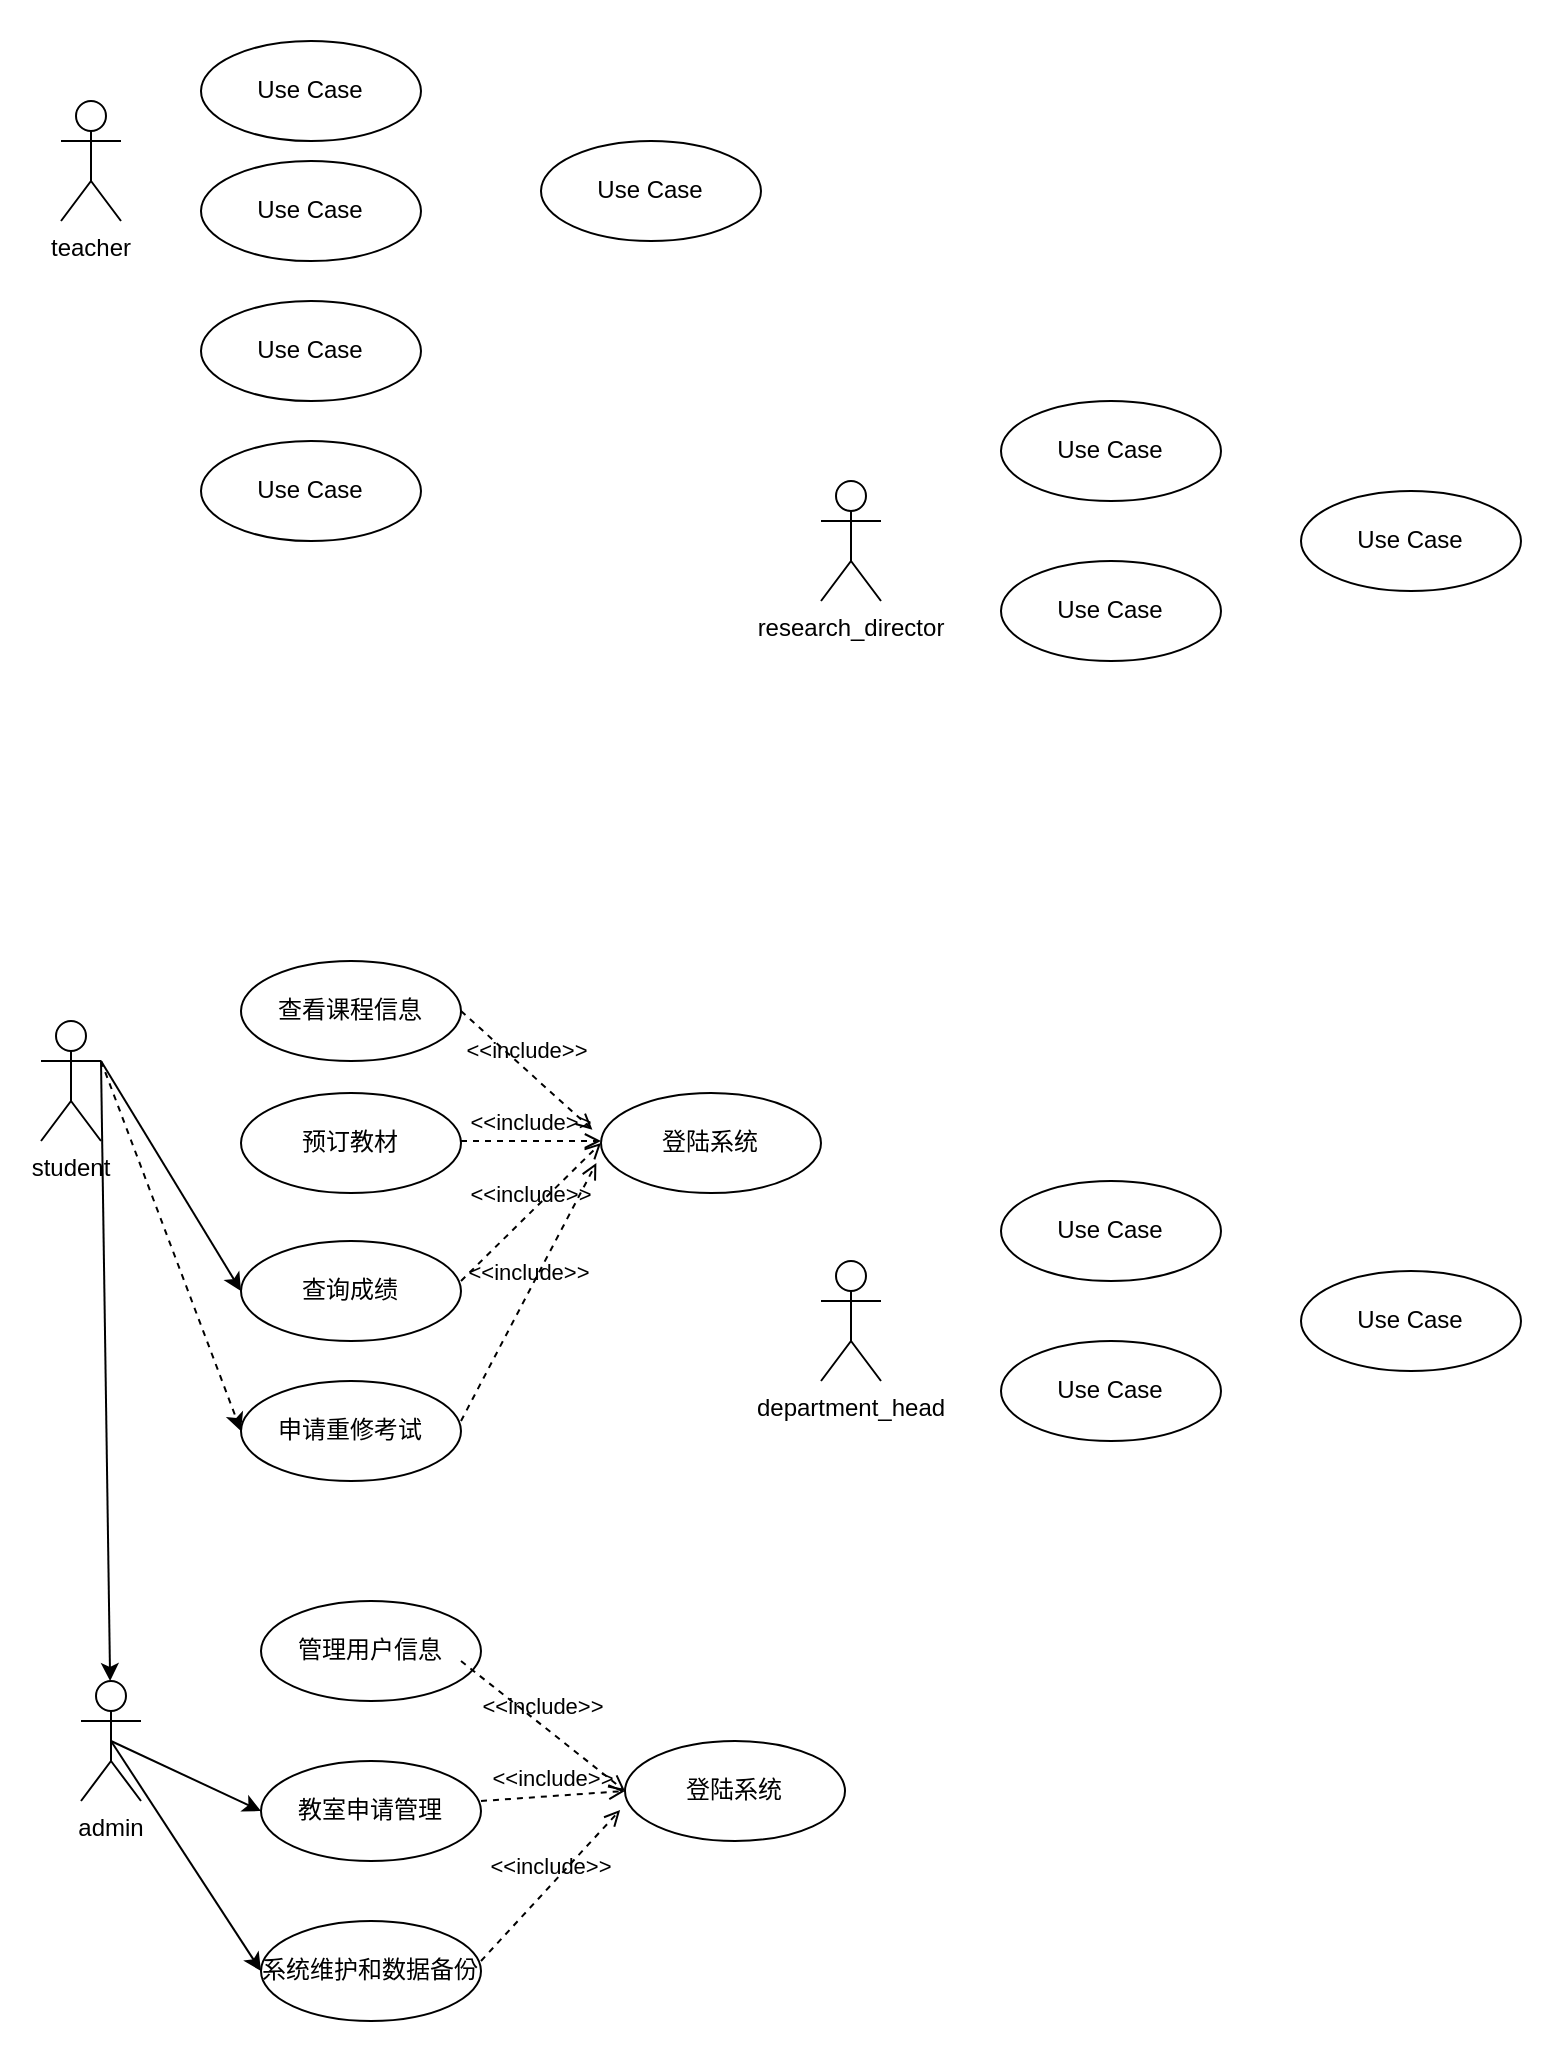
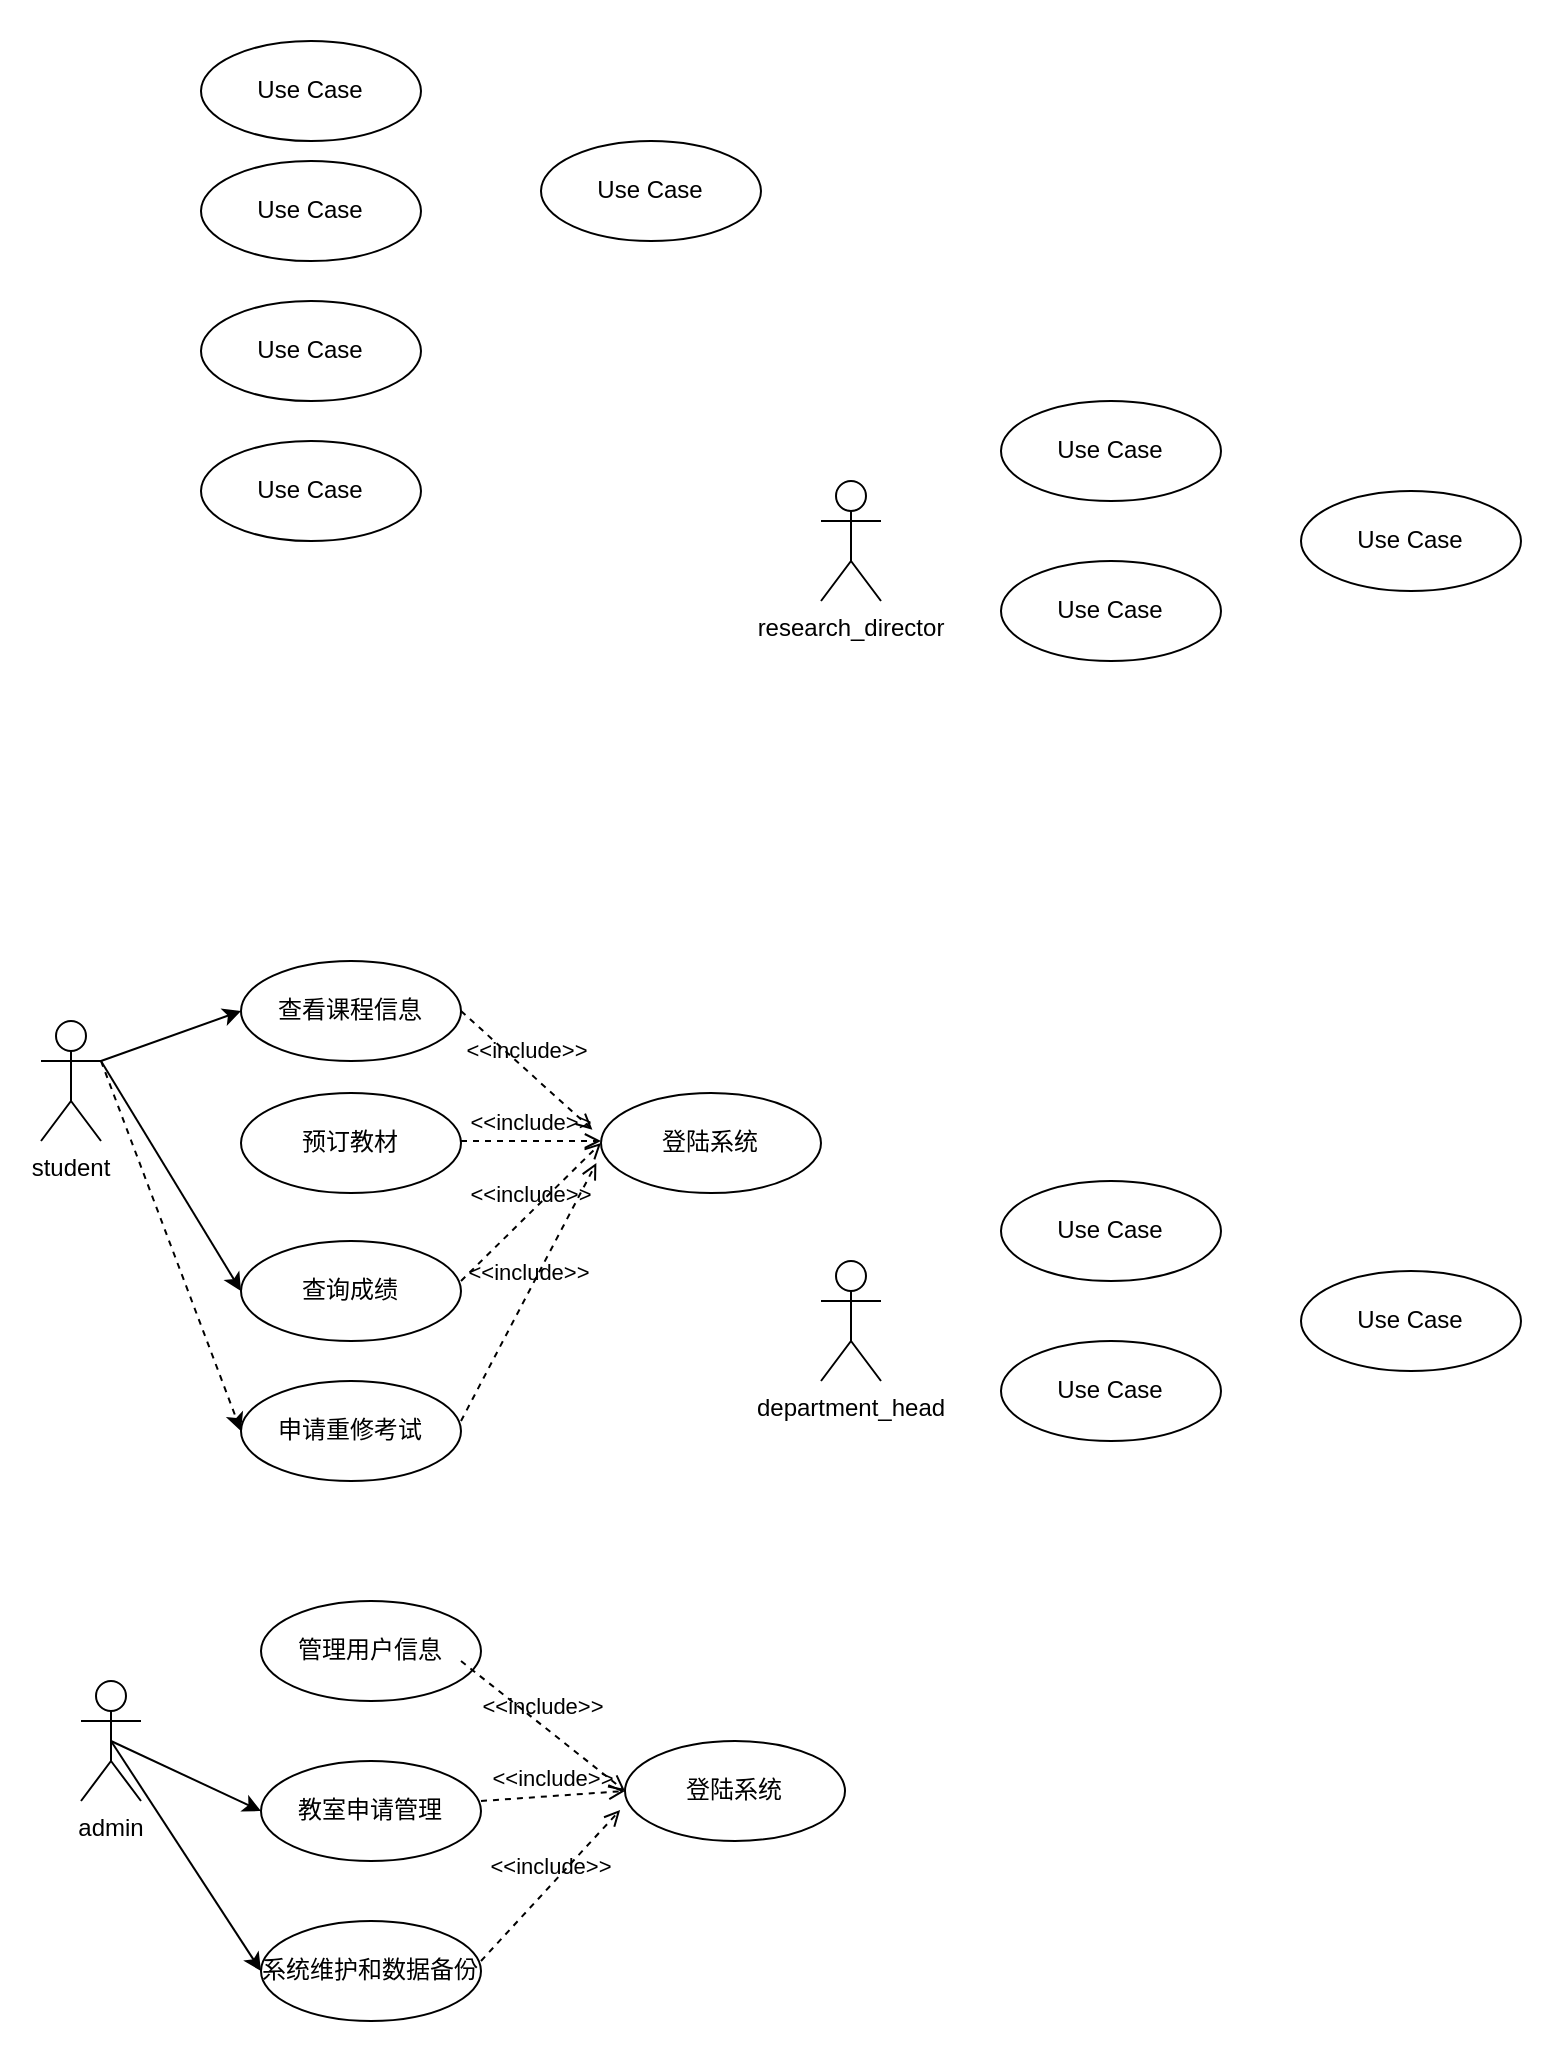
node "teacher": removed
edge "student" -> "admin": now "student" -> "查看课程信息"
